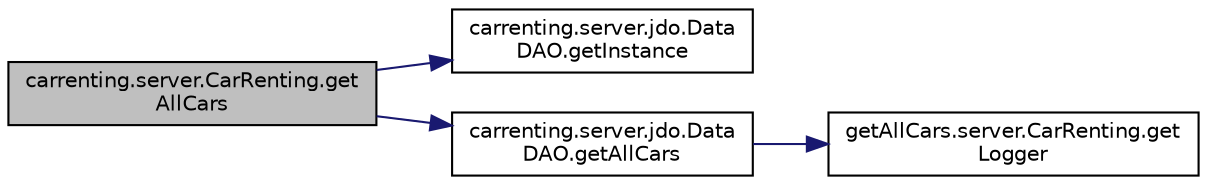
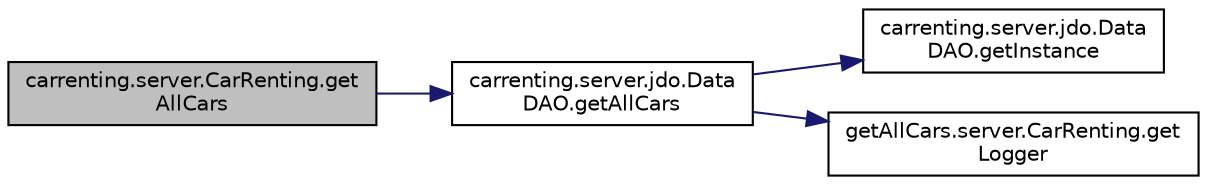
edge "carrenting.server.CarRenting.get AllCars" -> "carrenting.server.jdo.Data DAO.getInstance": now "carrenting.server.jdo.Data DAO.getAllCars" -> "carrenting.server.jdo.Data DAO.getInstance"
